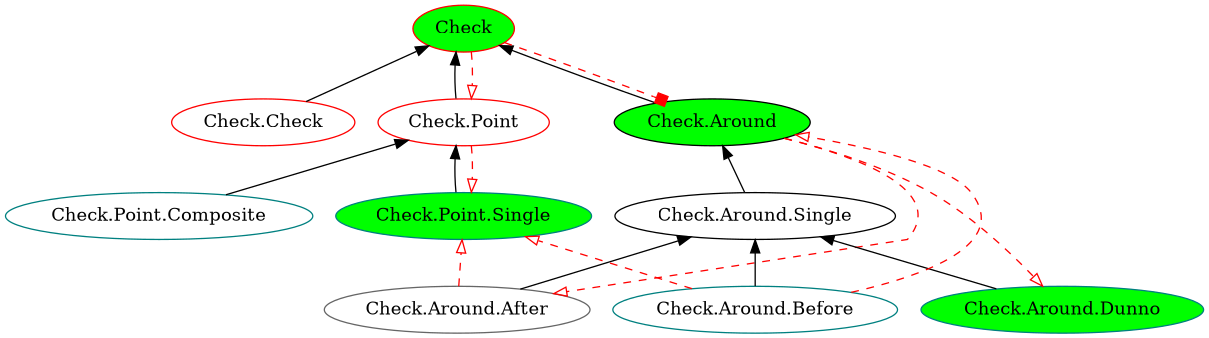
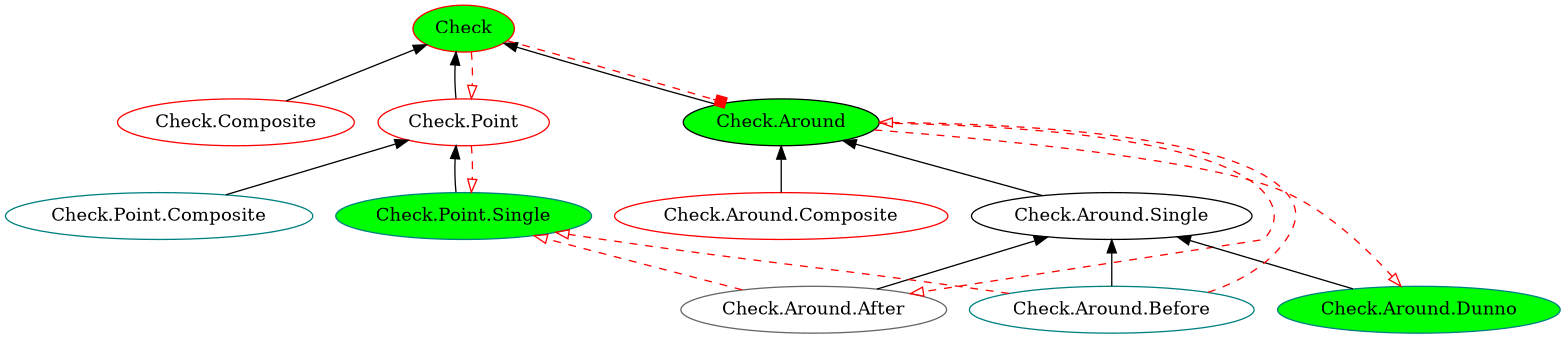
node "Check.Check": label "Check.Check" -> "Check.Composite"
node "Check.Around.Composite": added
